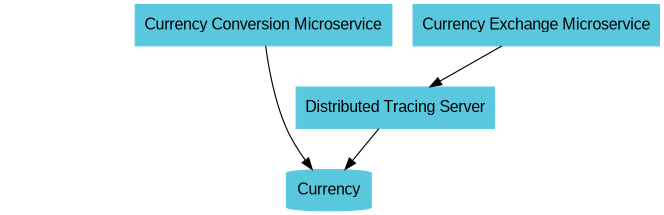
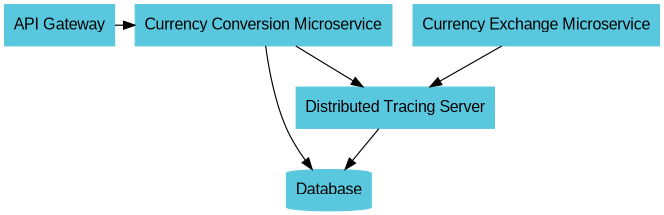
node "API Gateway": added
edge "Currency Conversion Microservice" -> "Distributed Tracing Server": added
node "Currency": label "Currency" -> "Database"
